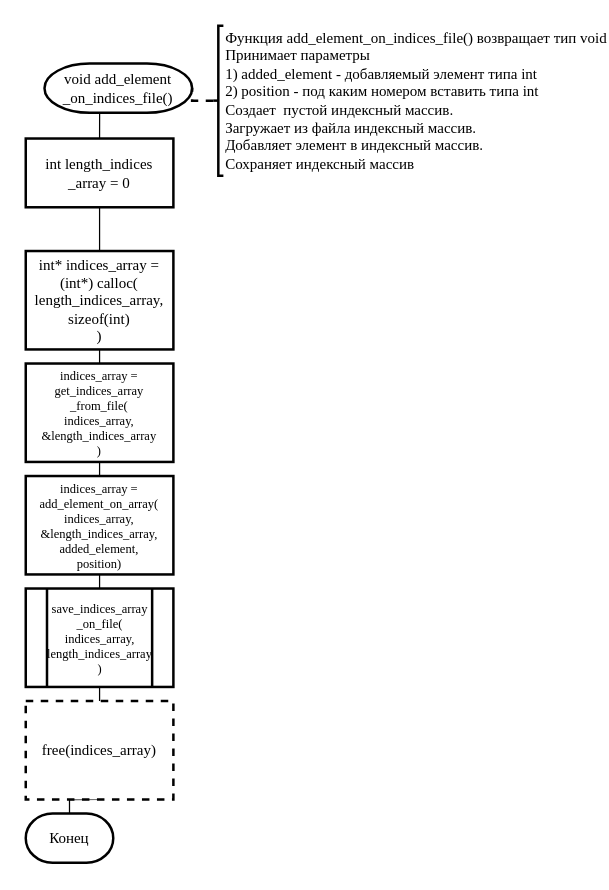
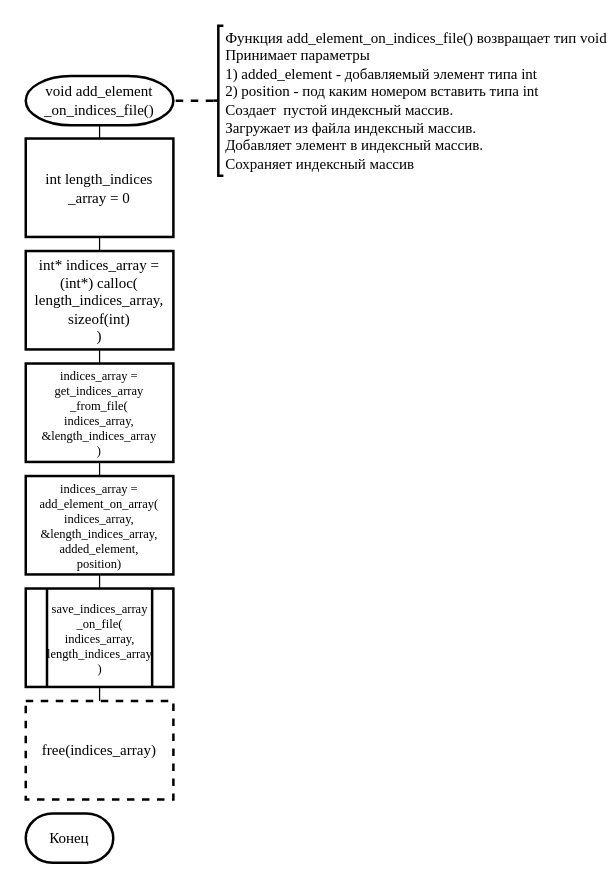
node "void add_element _on_indices_file()": moved (118, 88) -> (99, 101)
node "int length_indices _array = 0": size 148x69 -> 148x98
edge "free(indices_array)" -- "Конец": removed
